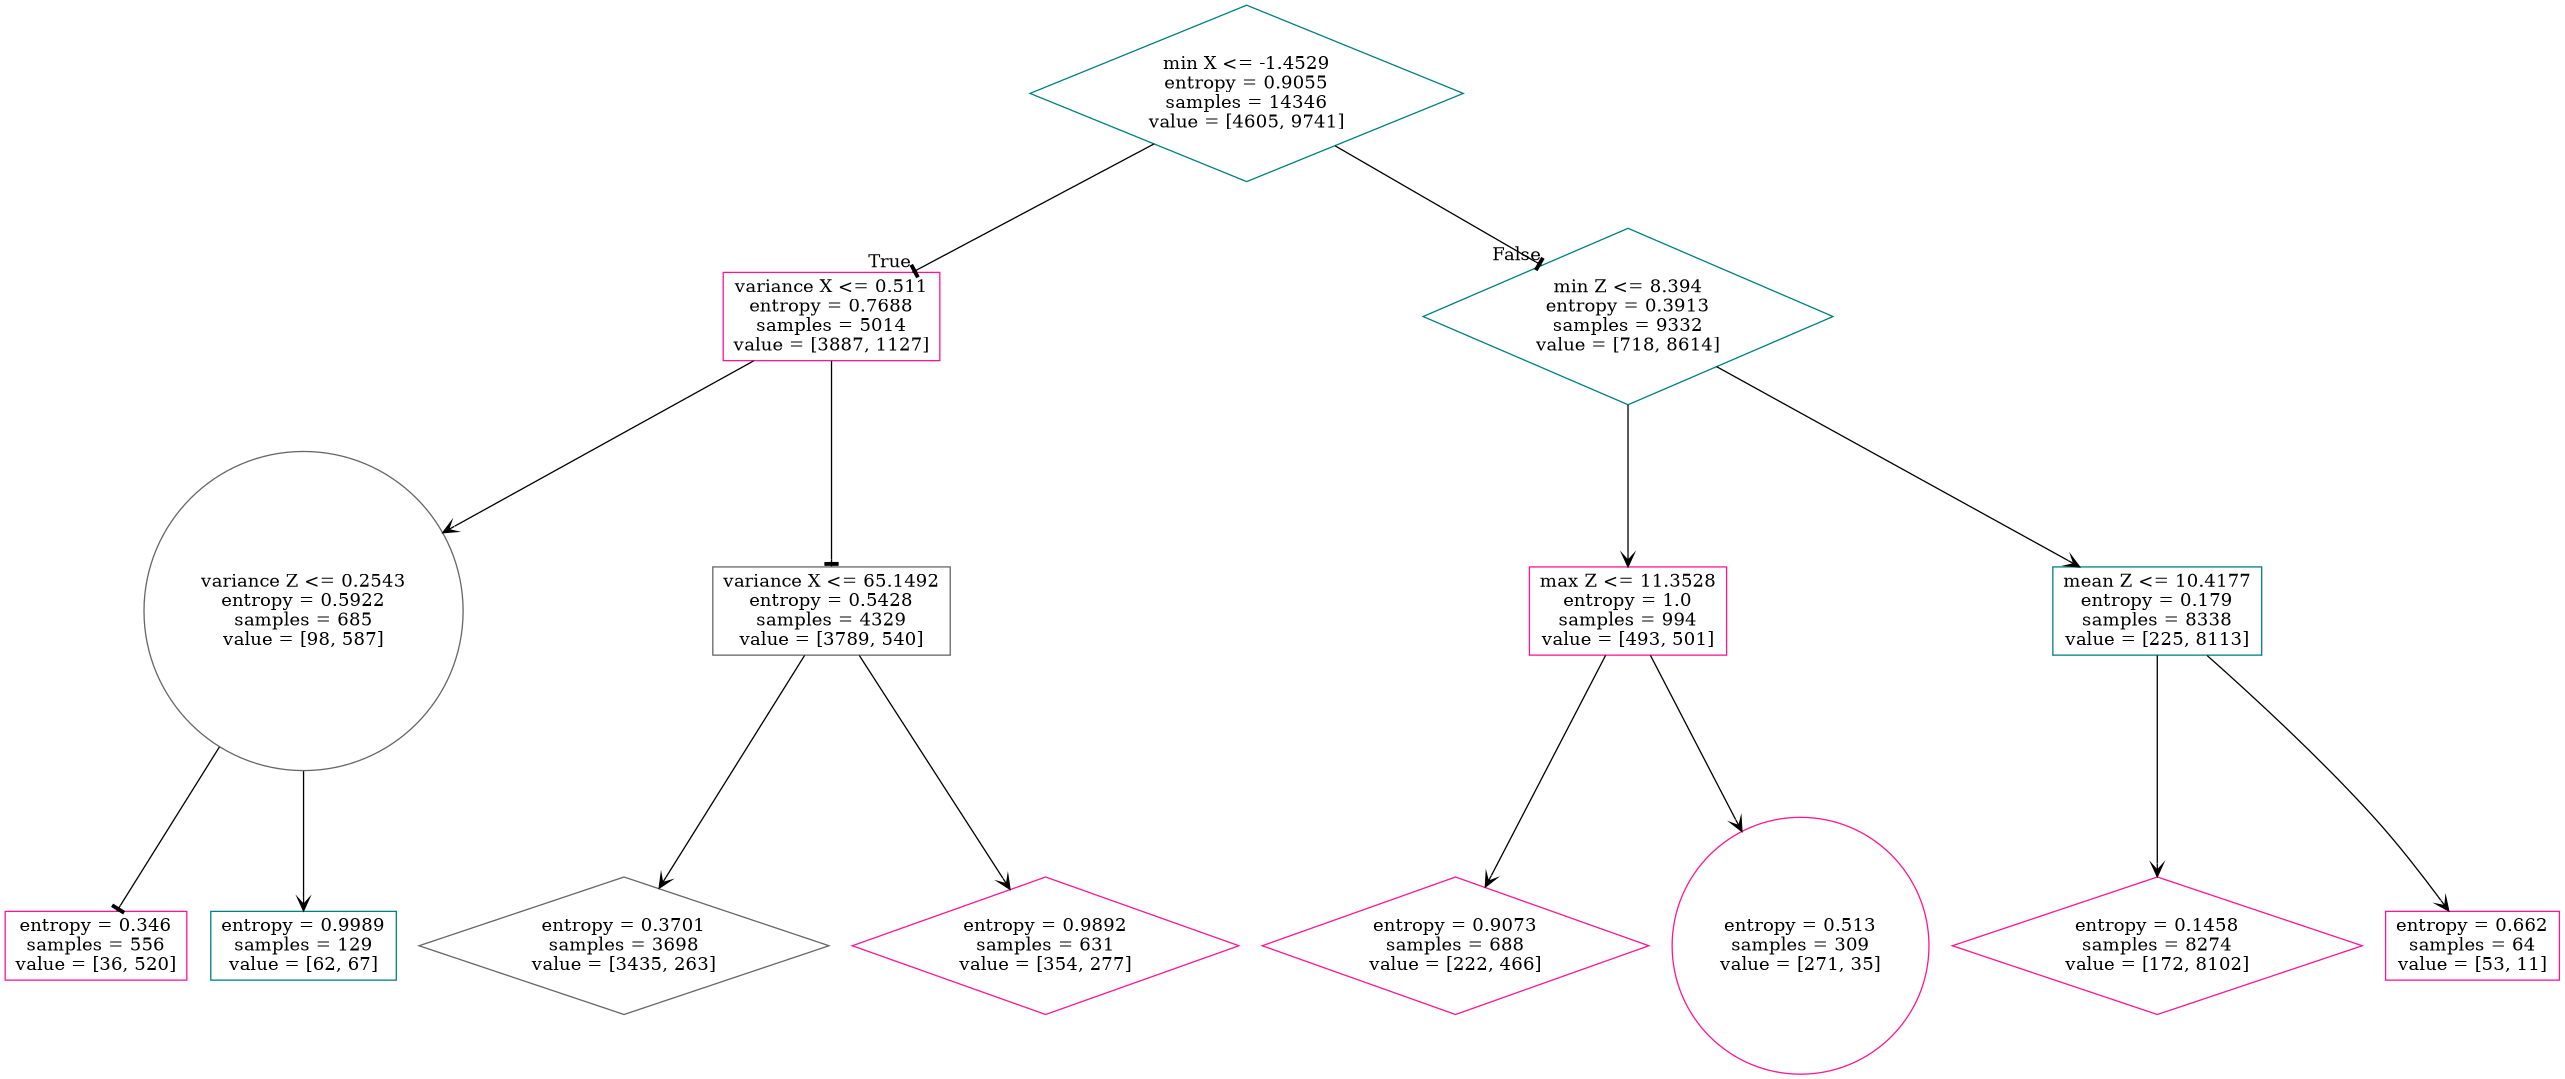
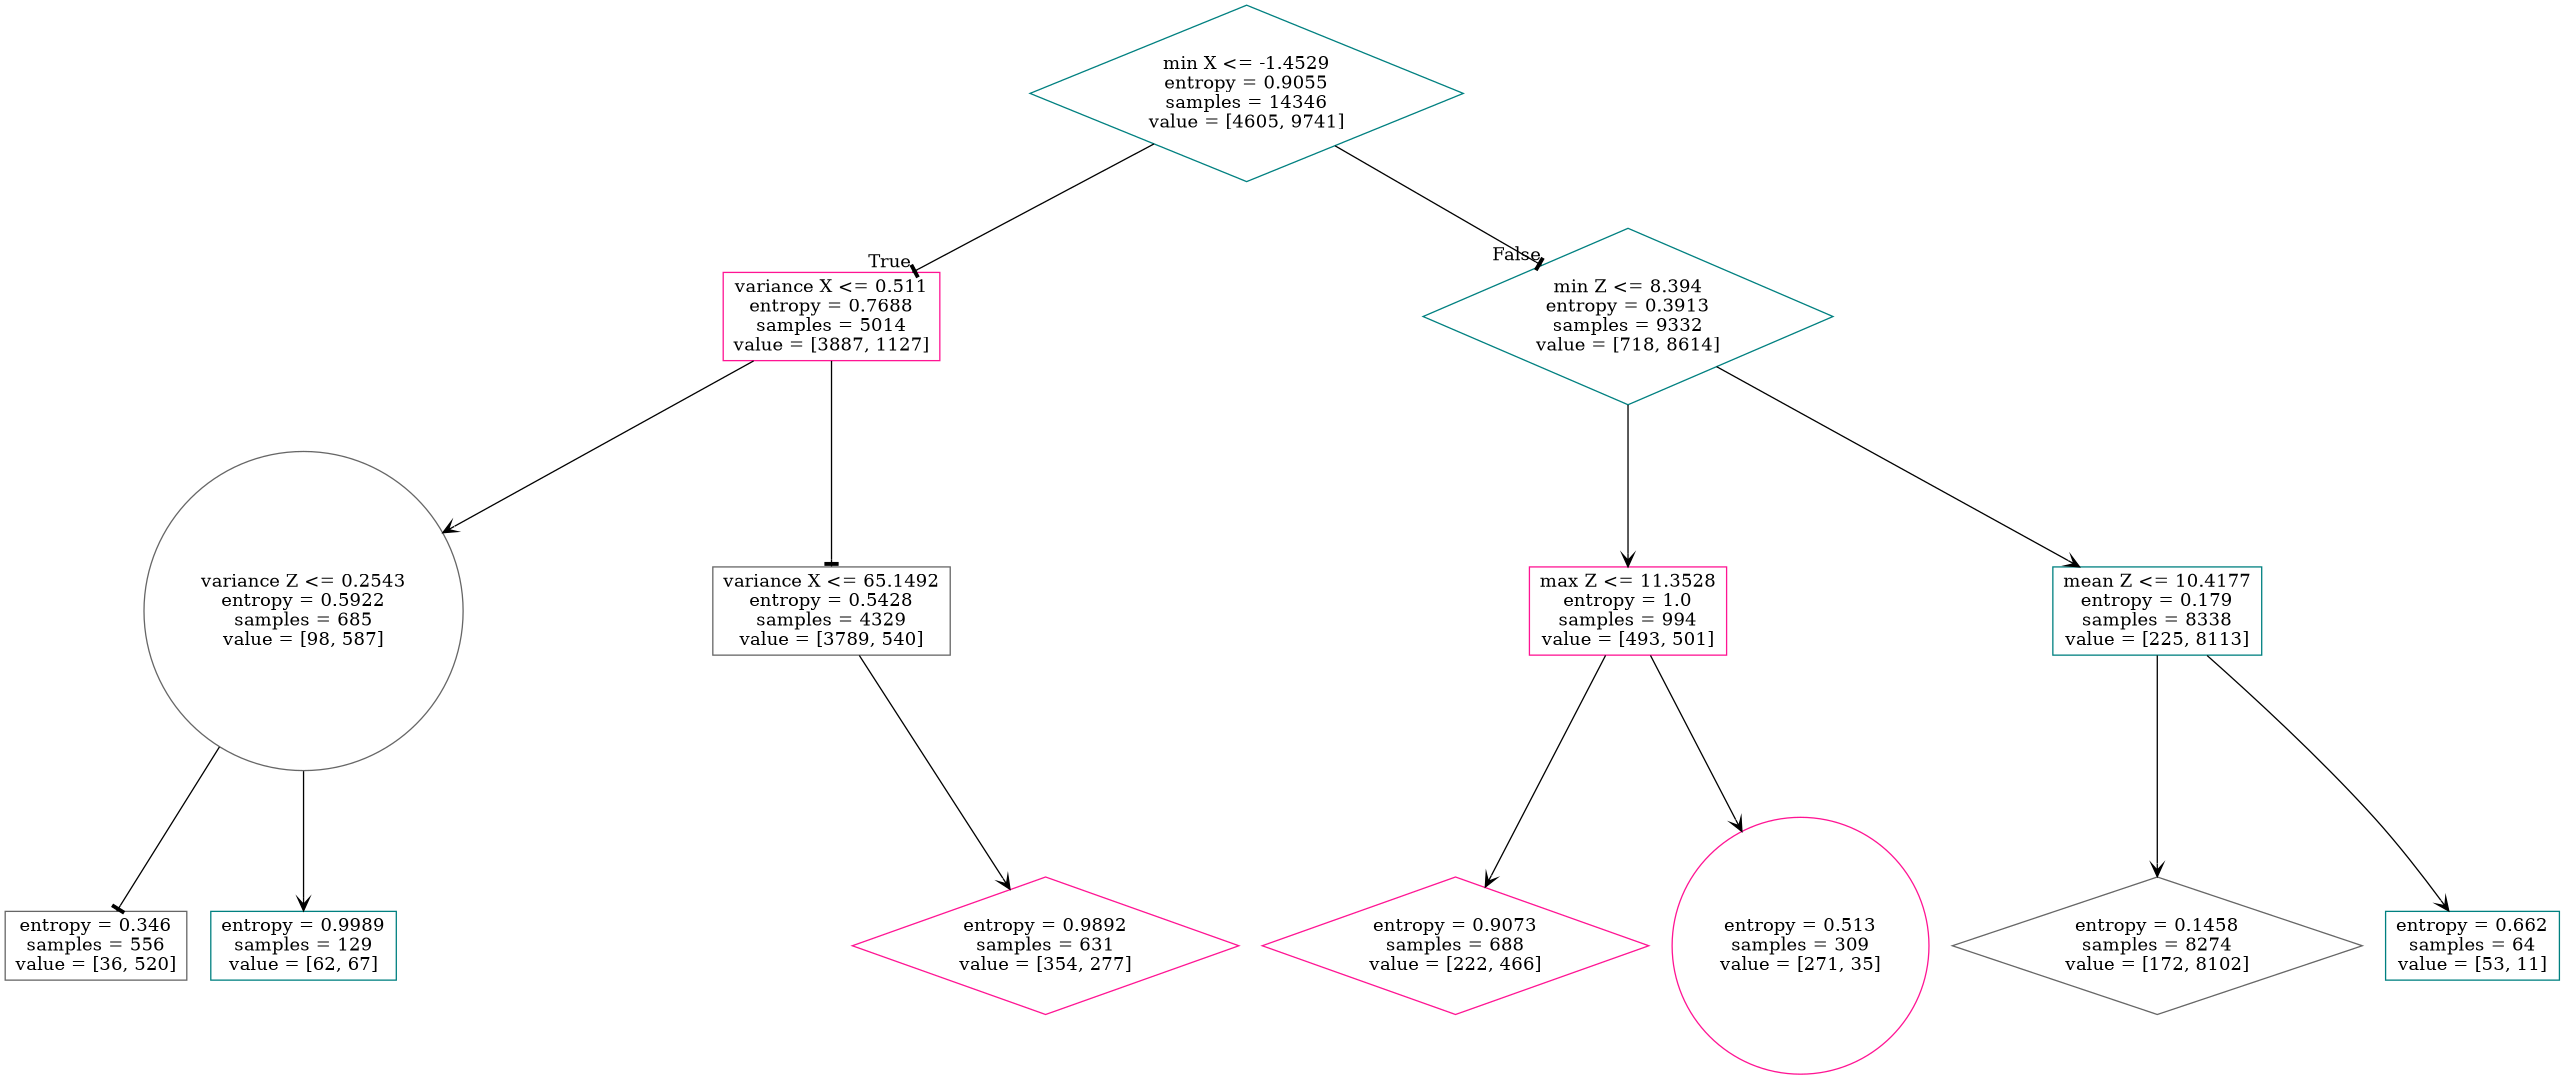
node "entropy = 0.346 samples = 556 value = [36, 520]": color deeppink -> gray40
node "entropy = 0.3701 samples = 3698 value = [3435, 263]": removed
node "entropy = 0.1458 samples = 8274 value = [172, 8102]": color deeppink -> gray40
node "entropy = 0.662 samples = 64 value = [53, 11]": color deeppink -> teal
